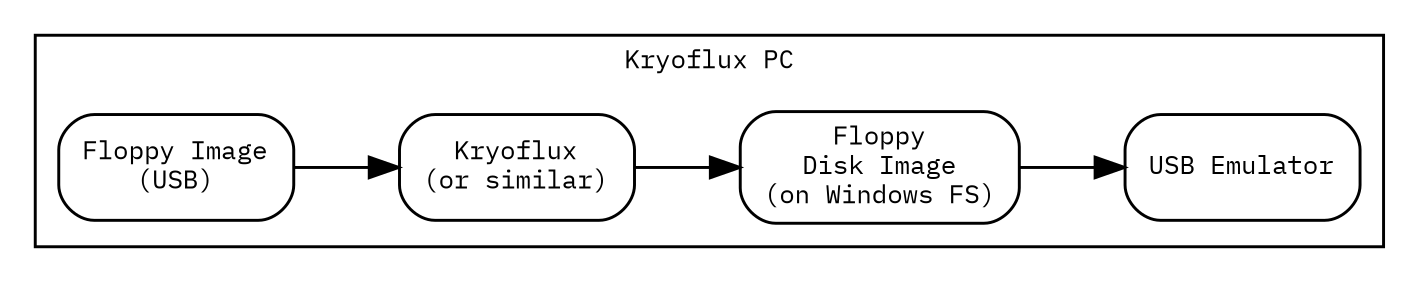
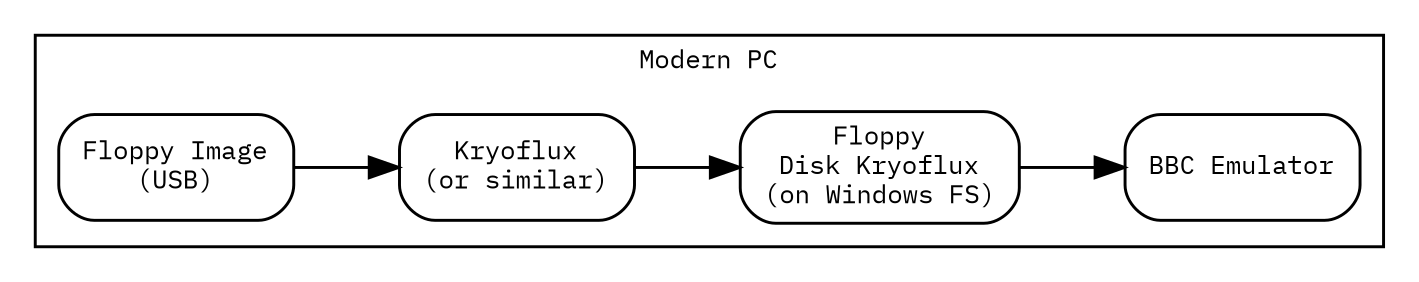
cluster "Kryoflux PC": label "Kryoflux PC" -> "Modern PC"
node "Floppy Disk Image (on Windows FS)": label "Floppy Disk Image (on Windows FS)" -> "Floppy Disk Kryoflux (on Windows FS)"
node "USB Emulator": label "USB Emulator" -> "BBC Emulator"
